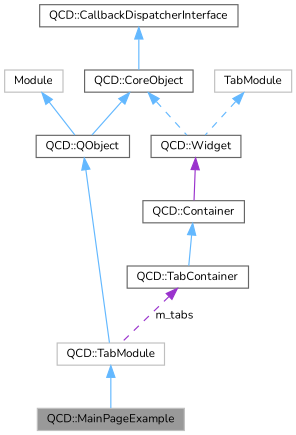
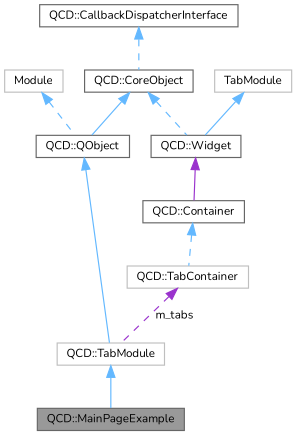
edge "QCD::CoreObject" -> "QCD::CallbackDispatcherInterface": style solid -> dashed
edge "QCD::QObject" -> "Module": style solid -> dashed
edge "QCD::Widget" -> "TabModule": style dashed -> solid
edge "QCD::TabContainer" -> "QCD::Container": style solid -> dashed
node "QCD::TabContainer": color gray40 -> grey75
node "QCD::MainPageExample": color grey75 -> gray40
